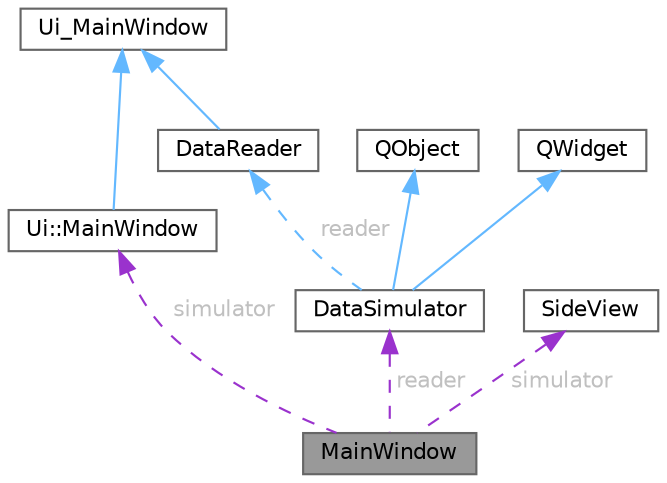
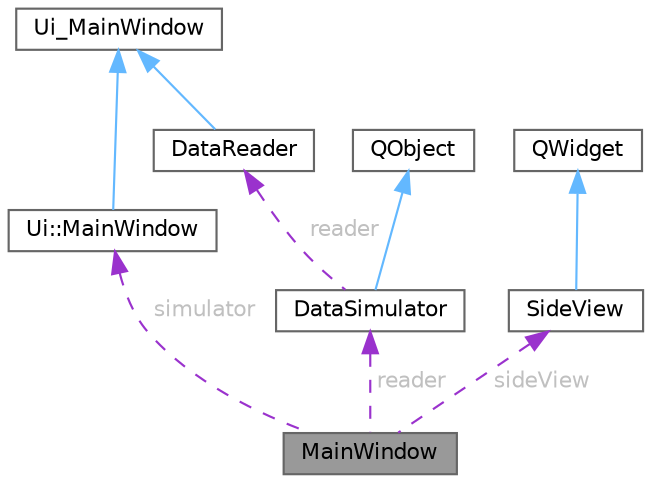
edge "DataSimulator" -> "QWidget": now "SideView" -> "QWidget"
edge "DataSimulator" -> "DataReader": color steelblue1 -> darkorchid3
edge "MainWindow" -> "SideView": label " simulator" -> " sideView"
